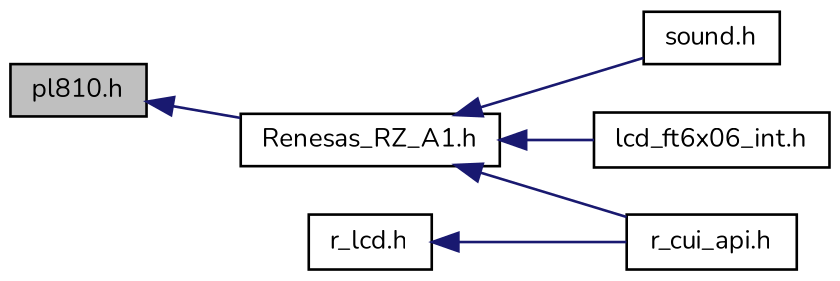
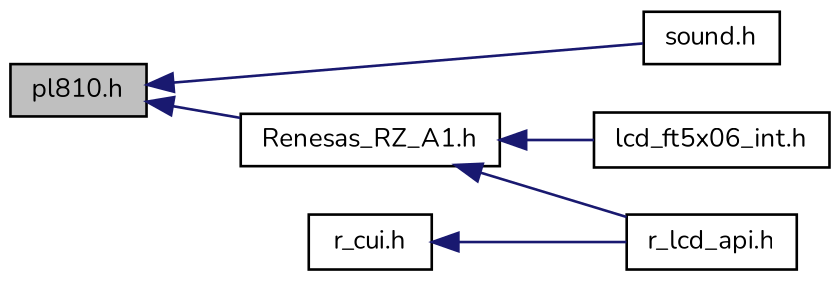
edge "sound.h" -> "Renesas_RZ_A1.h": now "sound.h" -> "pl810.h"
node "lcd_ft6x06_int.h": label "lcd_ft6x06_int.h" -> "lcd_ft5x06_int.h"
node "r_lcd.h": label "r_lcd.h" -> "r_cui.h"
node "r_cui_api.h": label "r_cui_api.h" -> "r_lcd_api.h"
